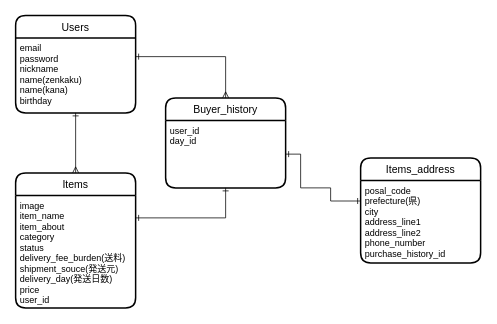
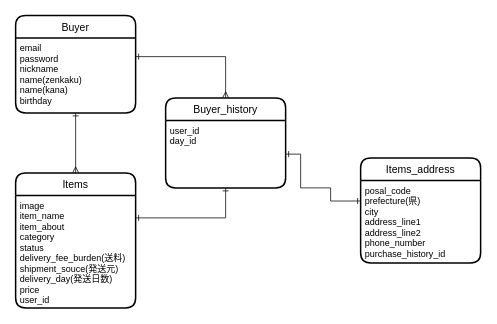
node "Users": label "Users" -> "Buyer"
